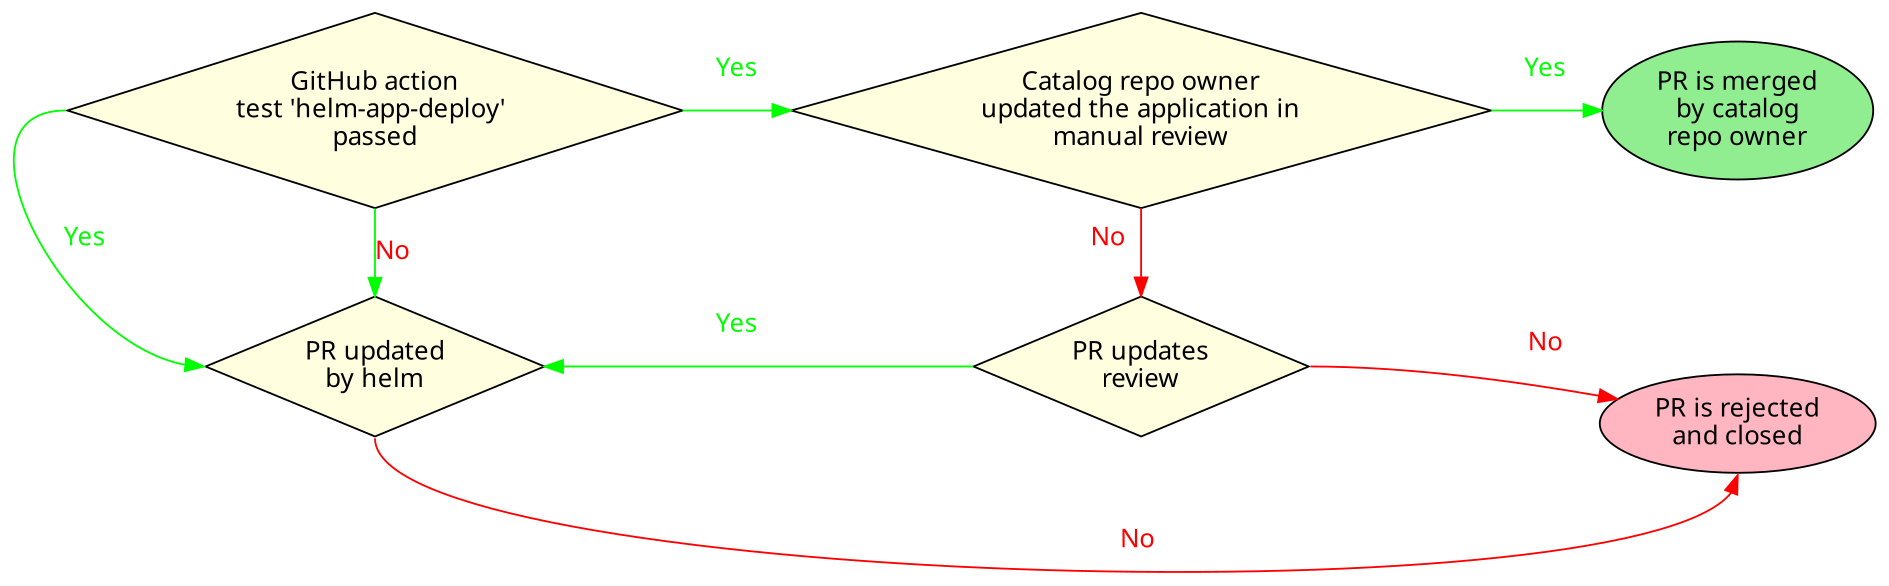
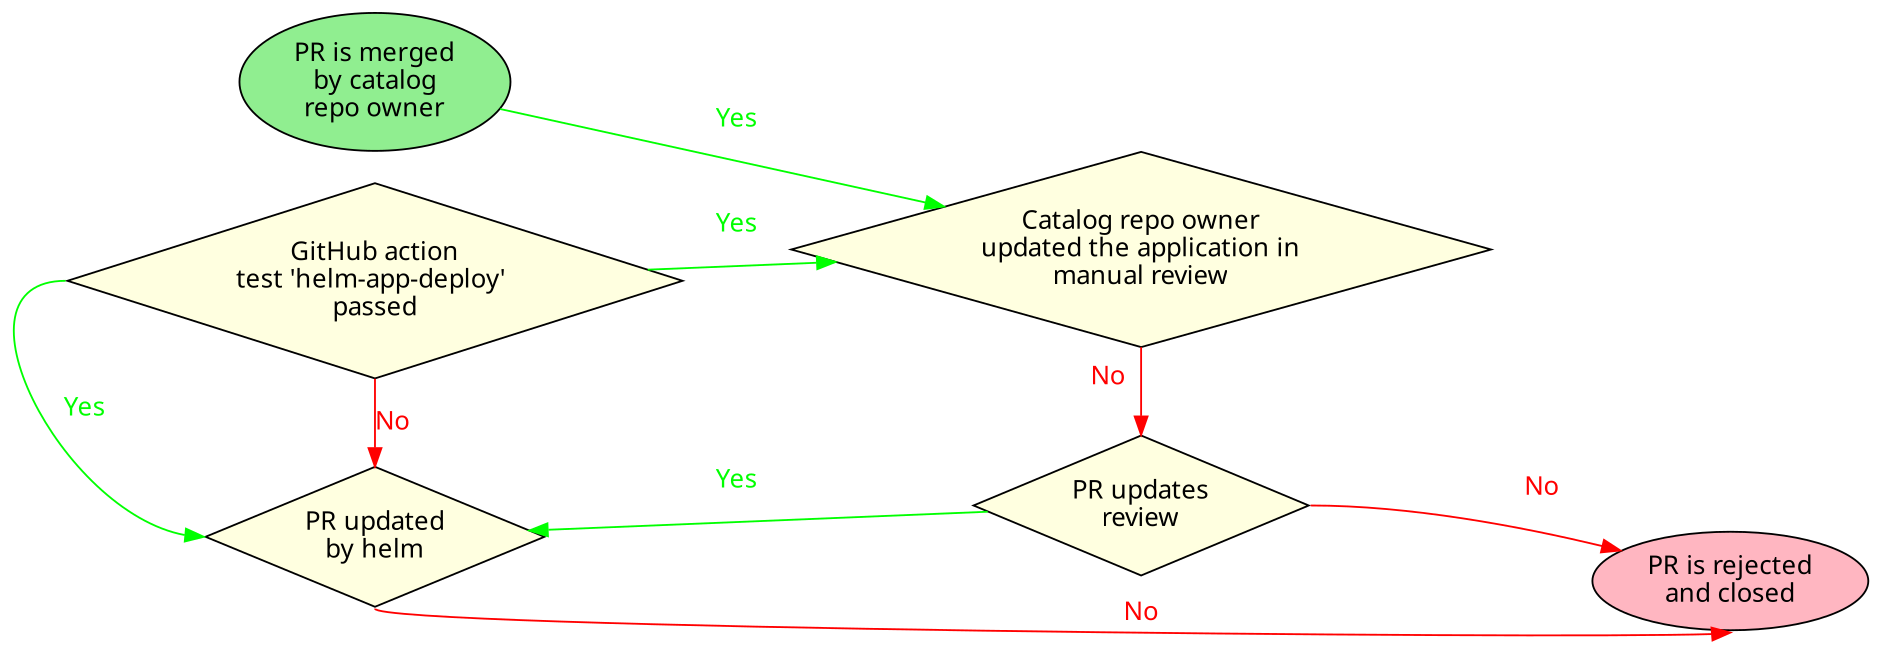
edge "Catalog repo owner updated the application in manual review" -> "PR is merged by catalog repo owner": reversed
edge "GitHub action test 'helm-app-deploy' passed" -> "PR updated by helm": color green -> red
edge "PR updated by helm" -> "PR is rejected and closed": label "No " -> "No"
